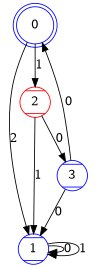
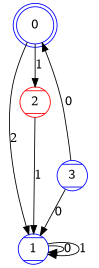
edge "2" -> "3": removed, label "0"
